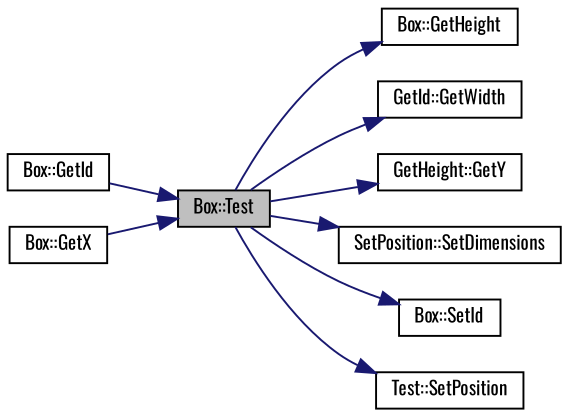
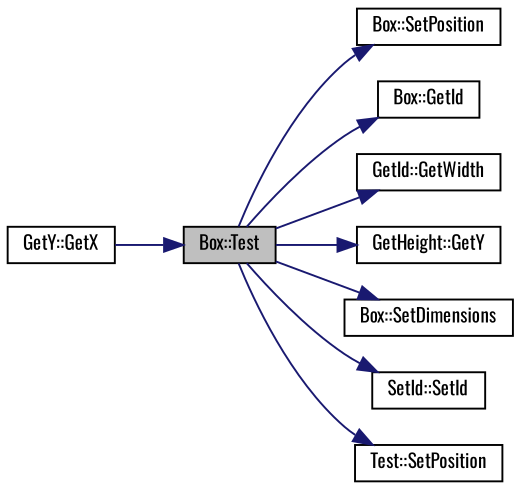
node "Box::GetHeight": label "Box::GetHeight" -> "Box::SetPosition"
edge "Box::GetId" -> "Box::Test": reversed
node "Box::GetX": label "Box::GetX" -> "GetY::GetX"
node "SetPosition::SetDimensions": label "SetPosition::SetDimensions" -> "Box::SetDimensions"
node "Box::SetId": label "Box::SetId" -> "SetId::SetId"
